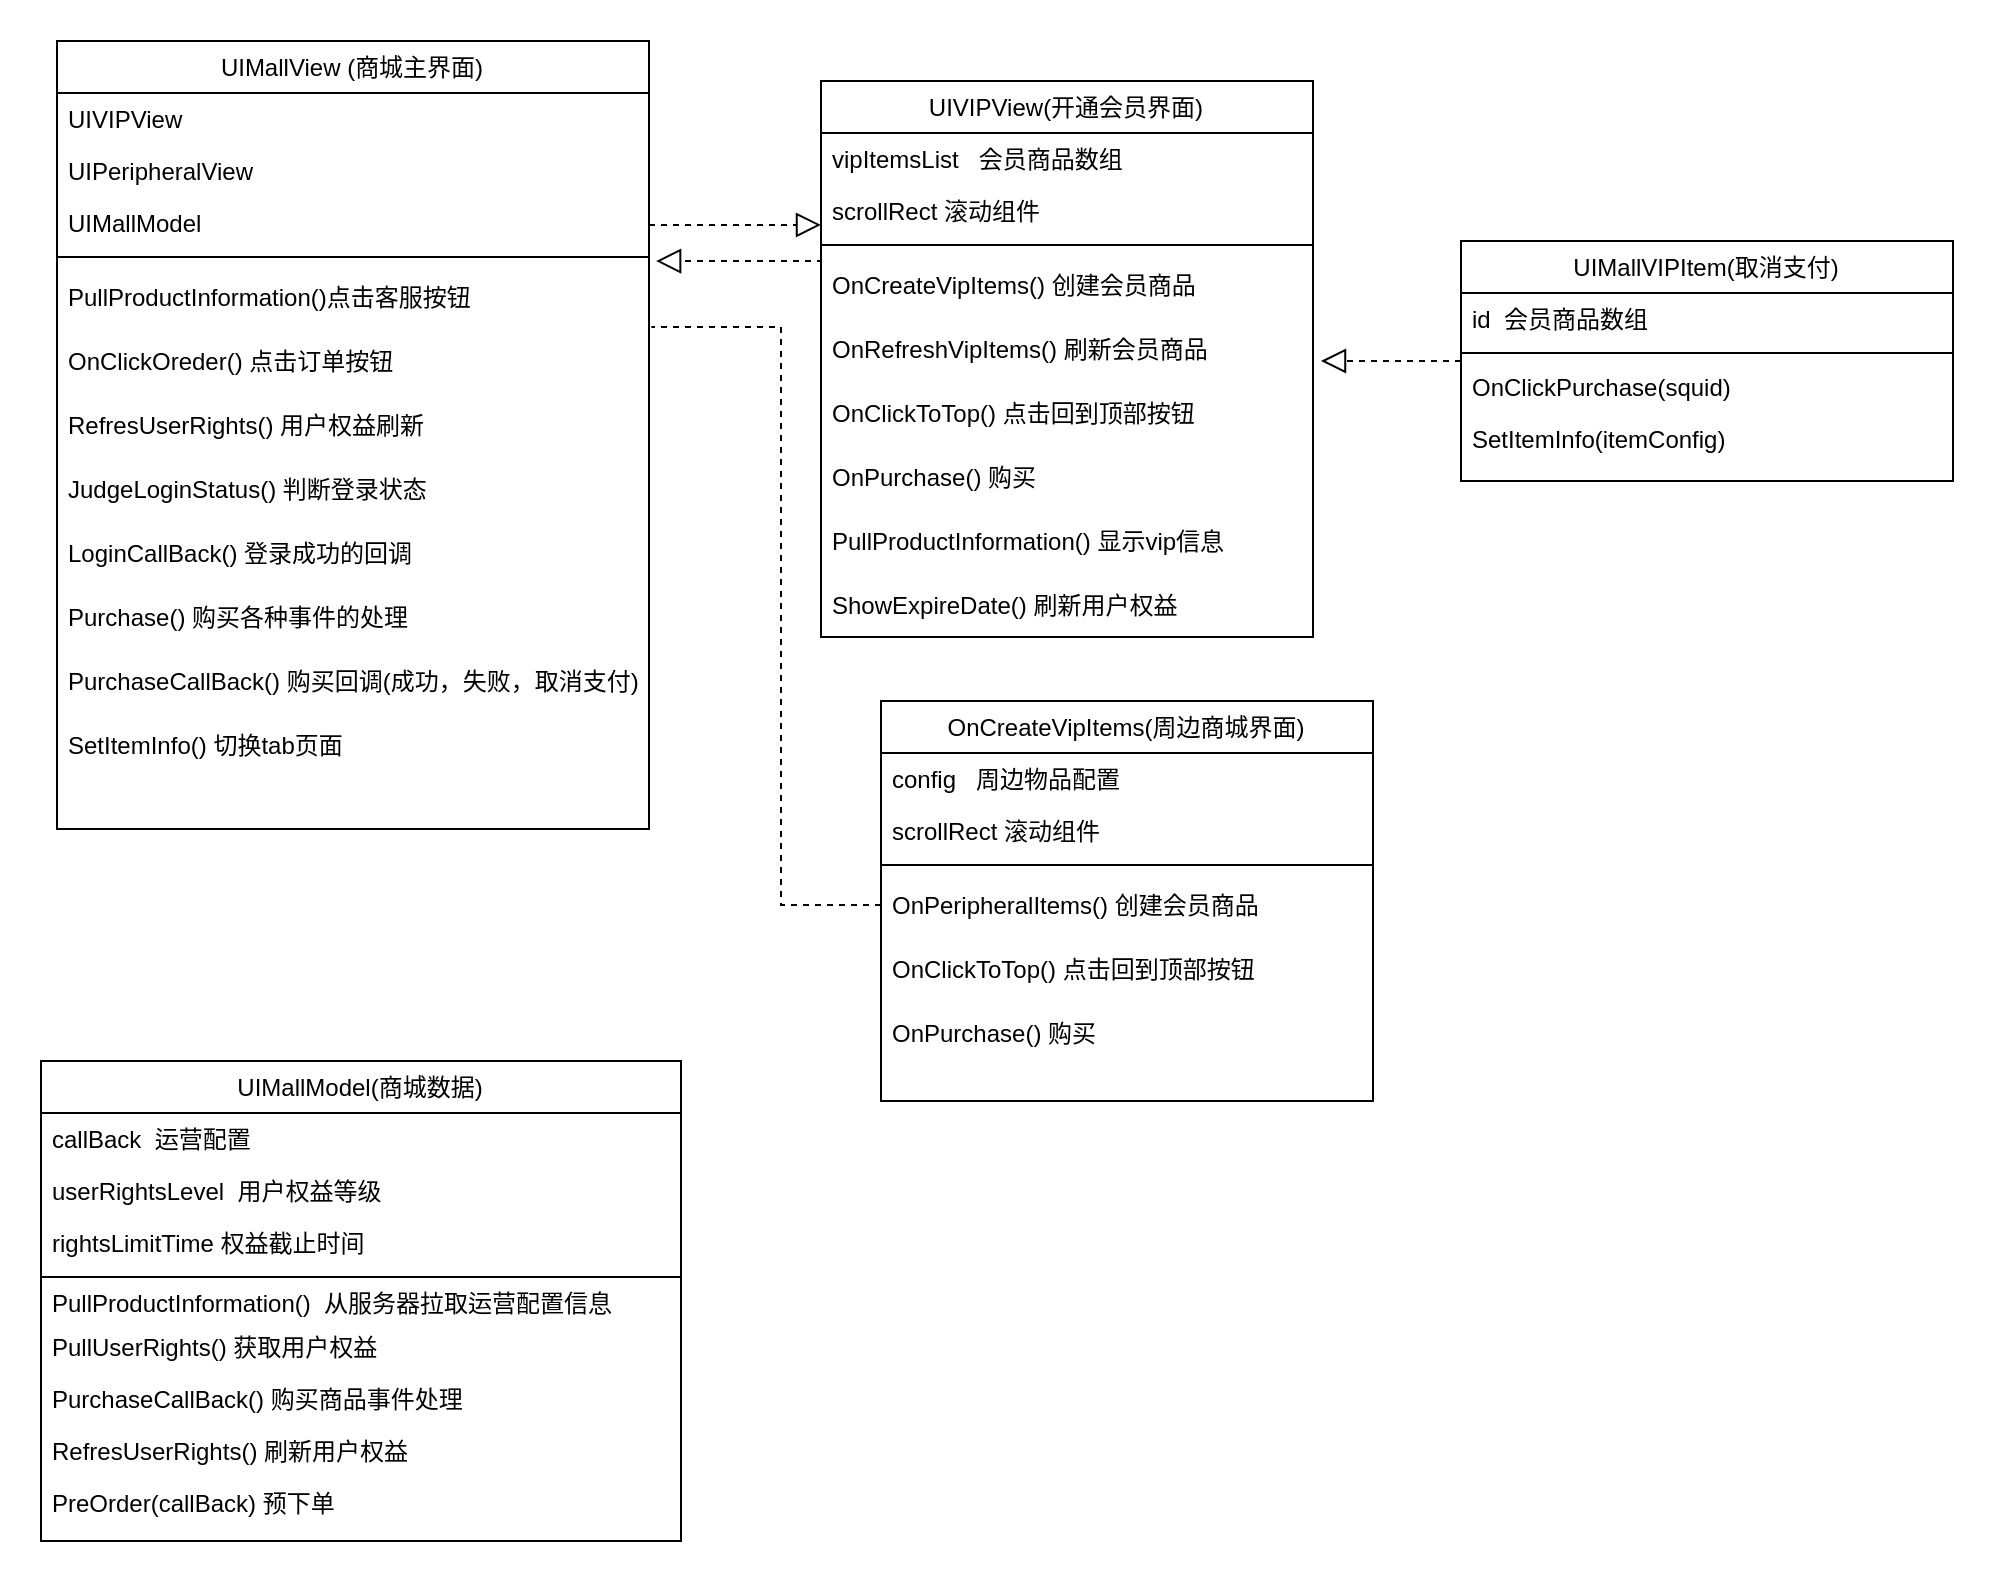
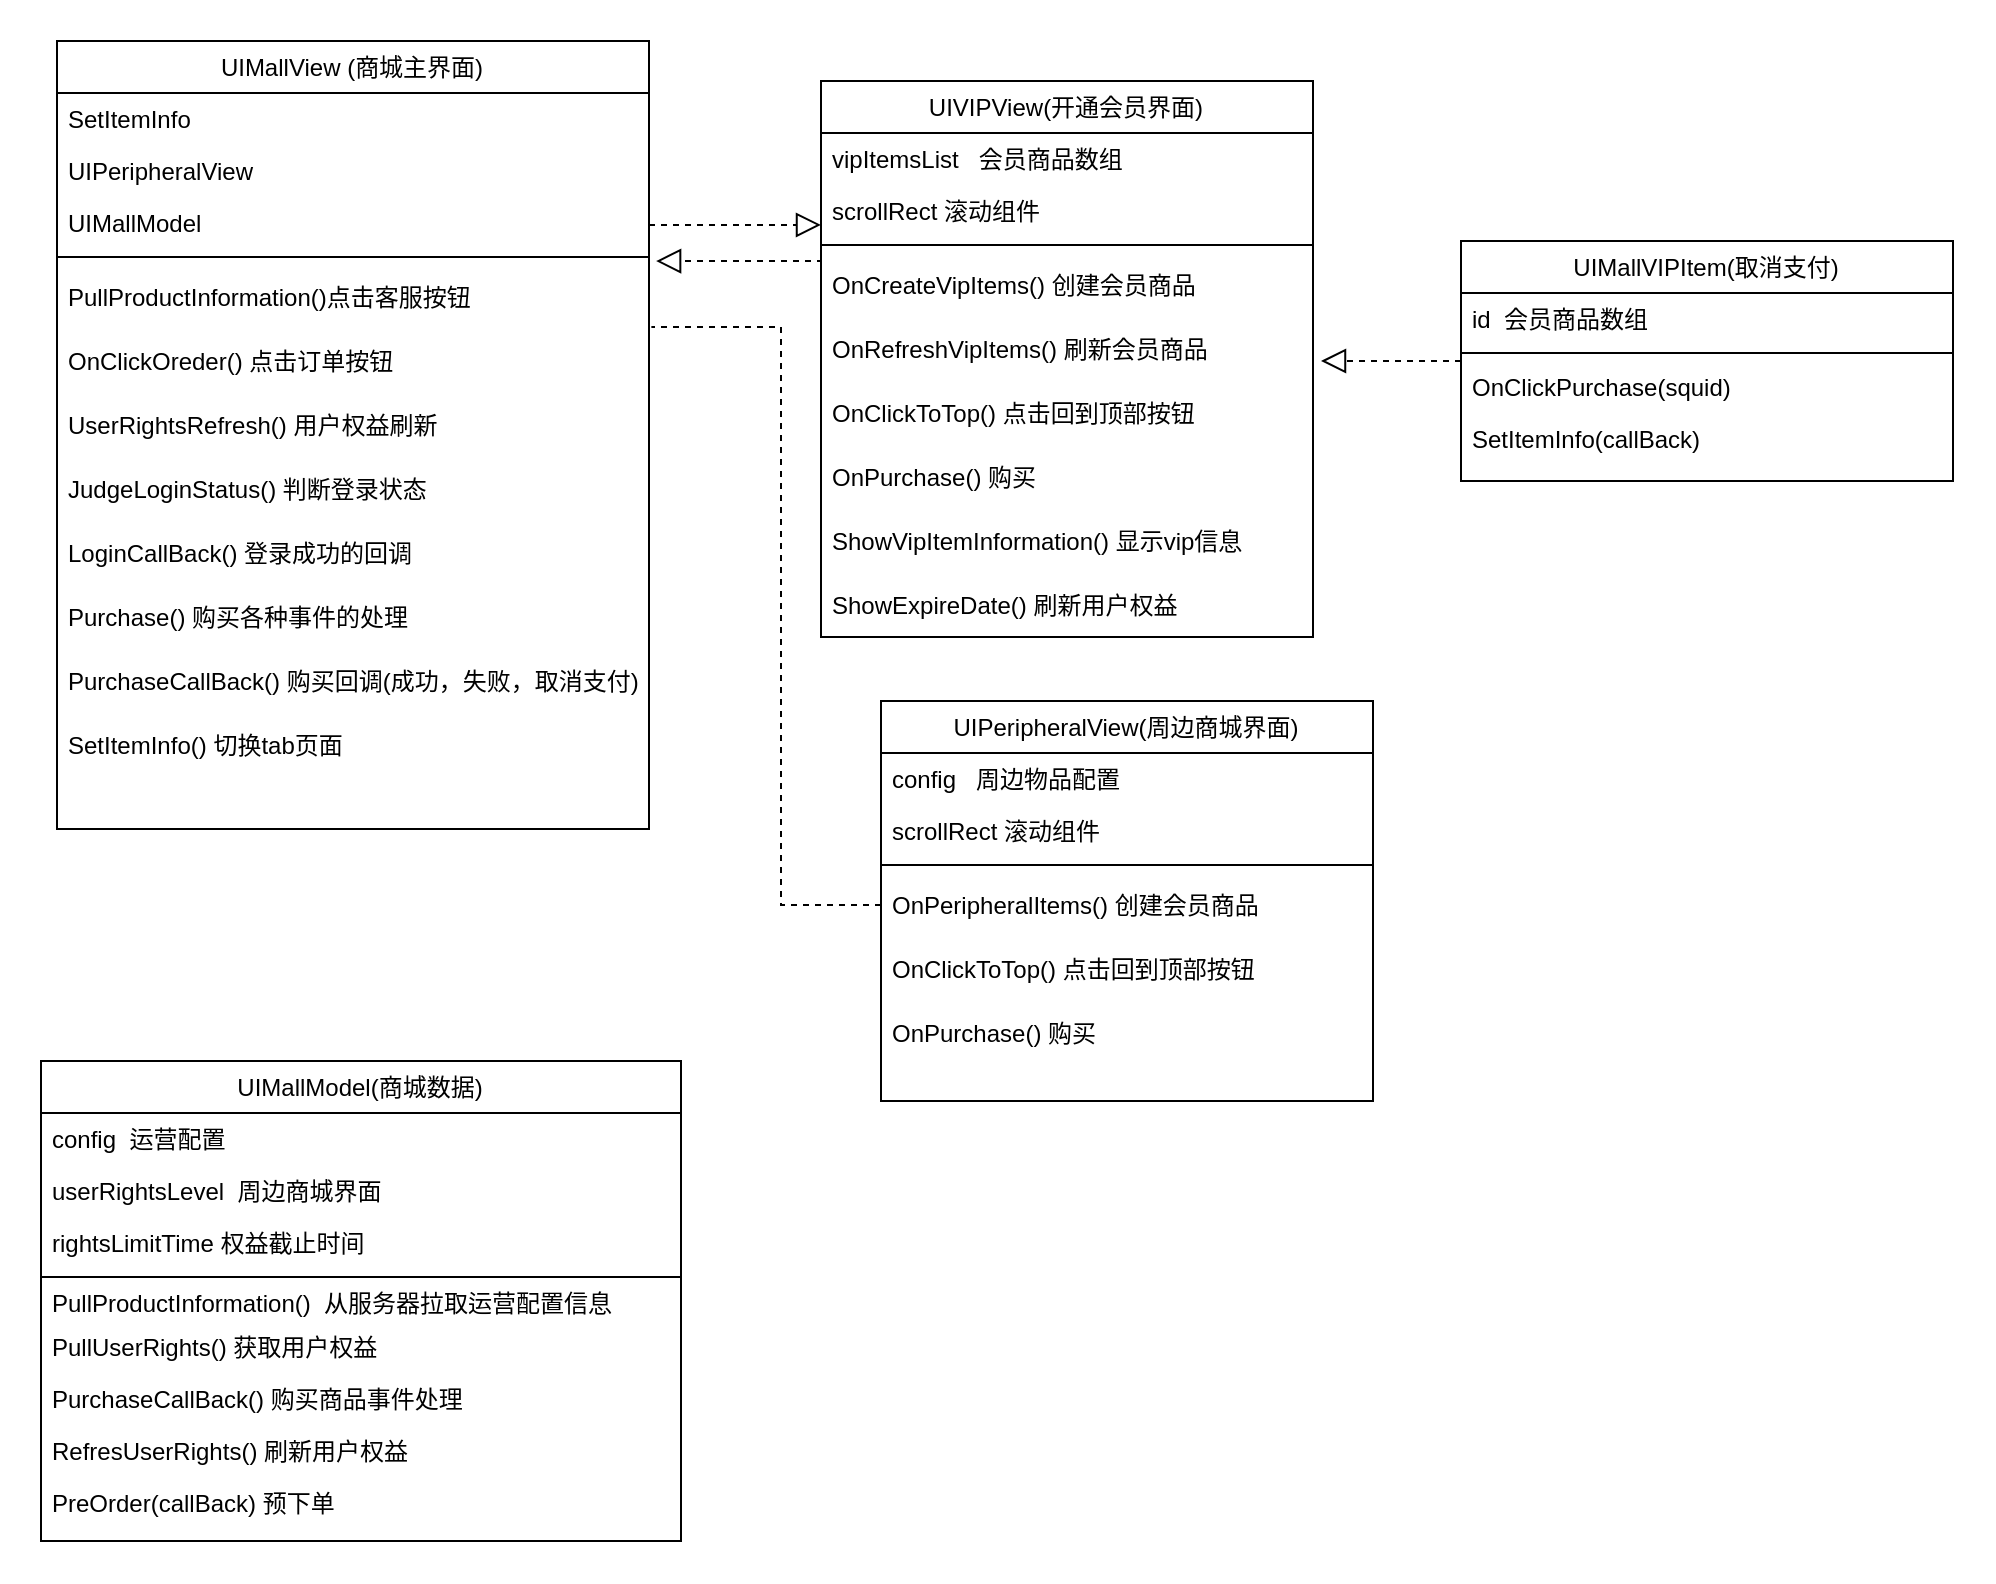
node "UIVIPView": label "UIVIPView" -> "SetItemInfo"
node "RefresUserRights() 用户权益刷新": label "RefresUserRights() 用户权益刷新" -> "UserRightsRefresh() 用户权益刷新"
node "SetItemInfo(itemConfig)": label "SetItemInfo(itemConfig)" -> "SetItemInfo(callBack)"
node "PullProductInformation() 显示vip信息": label "PullProductInformation() 显示vip信息" -> "ShowVipItemInformation() 显示vip信息"
node "OnCreateVipItems(周边商城界面)": label "OnCreateVipItems(周边商城界面)" -> "UIPeripheralView(周边商城界面)"
node "callBack 运营配置": label "callBack 运营配置" -> "config 运营配置"
node "userRightsLevel 用户权益等级": label "userRightsLevel 用户权益等级" -> "userRightsLevel 周边商城界面"
